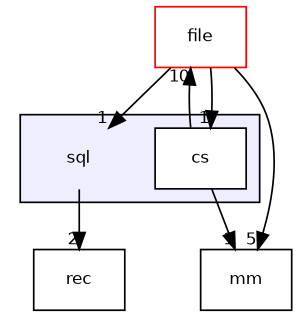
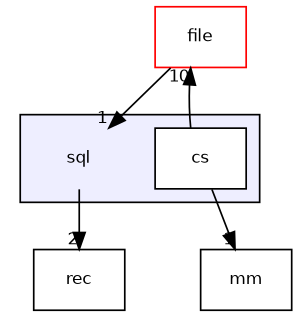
edge "file" -> "cs": removed
edge "file" -> "mm": removed
